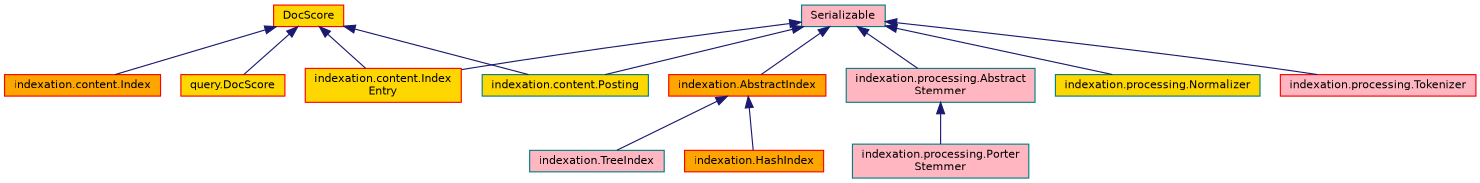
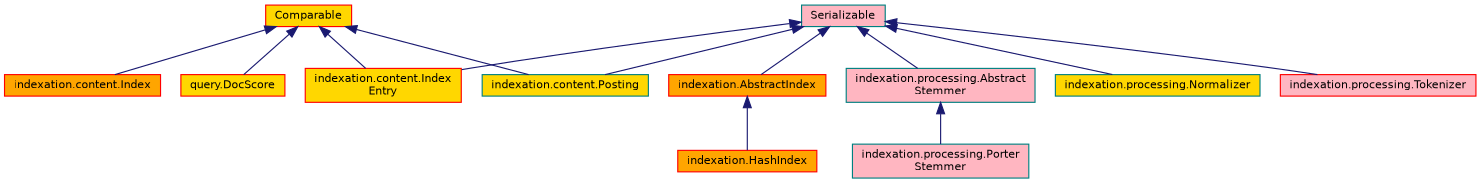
node "DocScore": label "DocScore" -> "Comparable"
node "indexation.TreeIndex": removed
